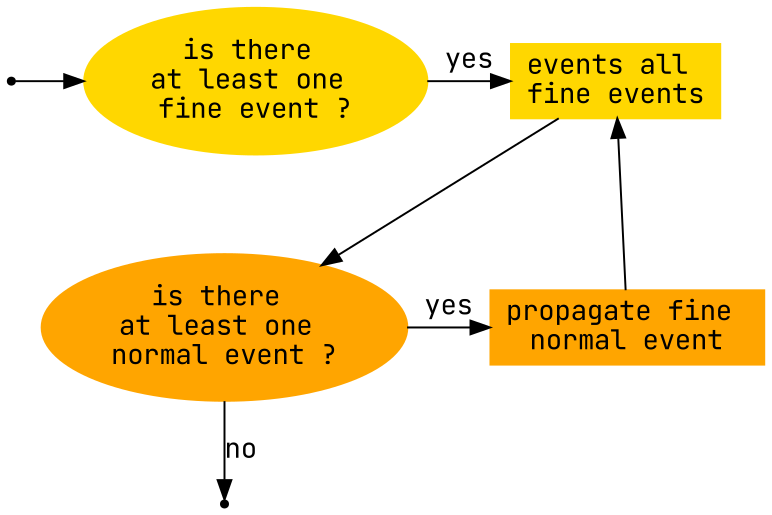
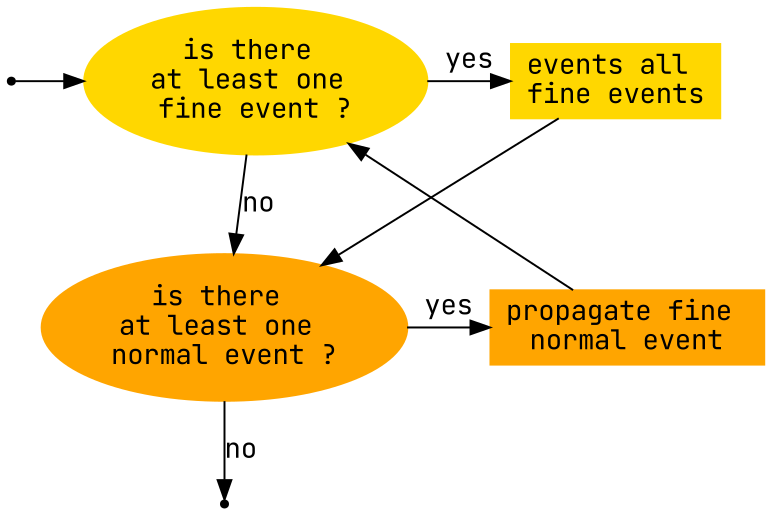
edge "is there at least one fine event ?" -> "is there at least one normal event ?": added, label "no"
edge "propagate fine normal event" -> "events all fine events": now "propagate fine normal event" -> "is there at least one fine event ?"
